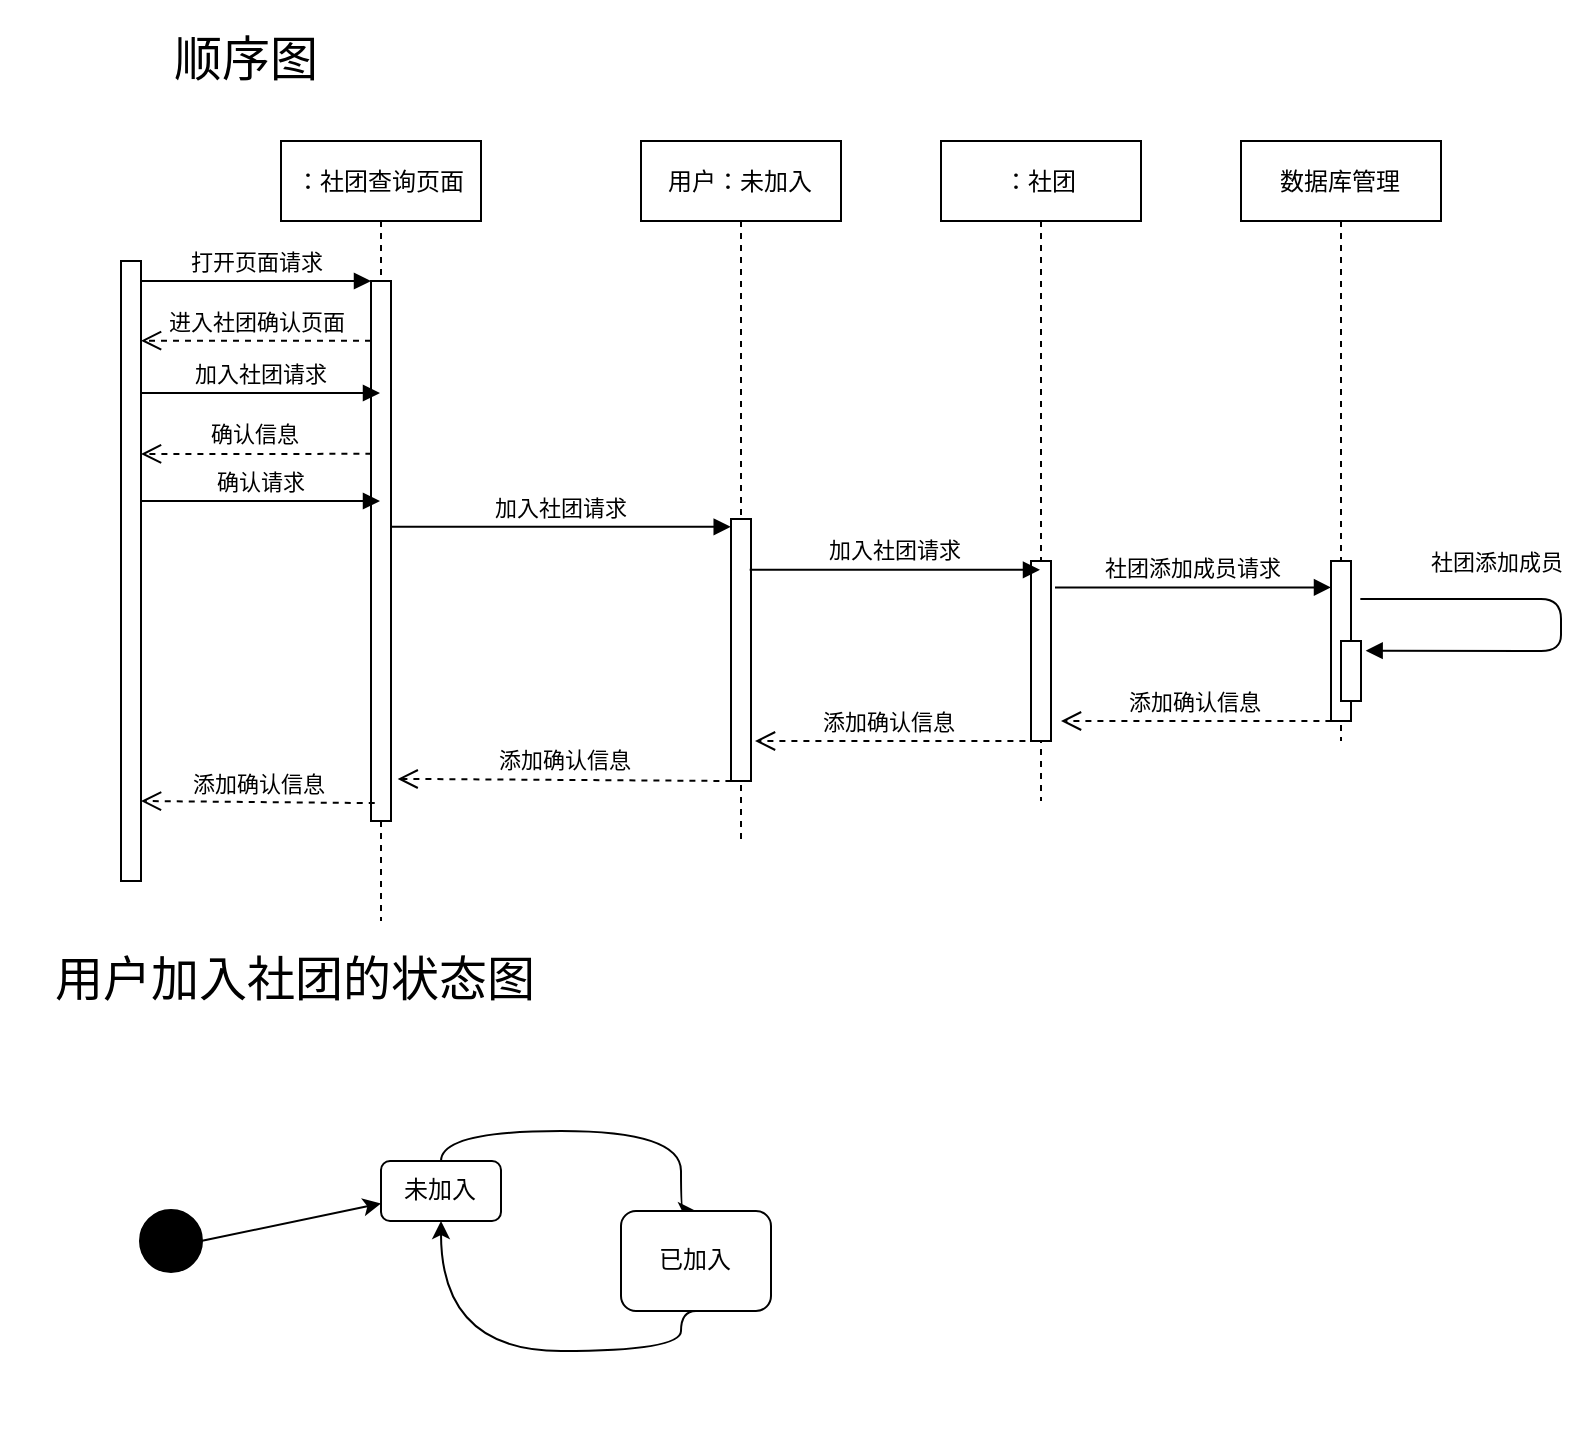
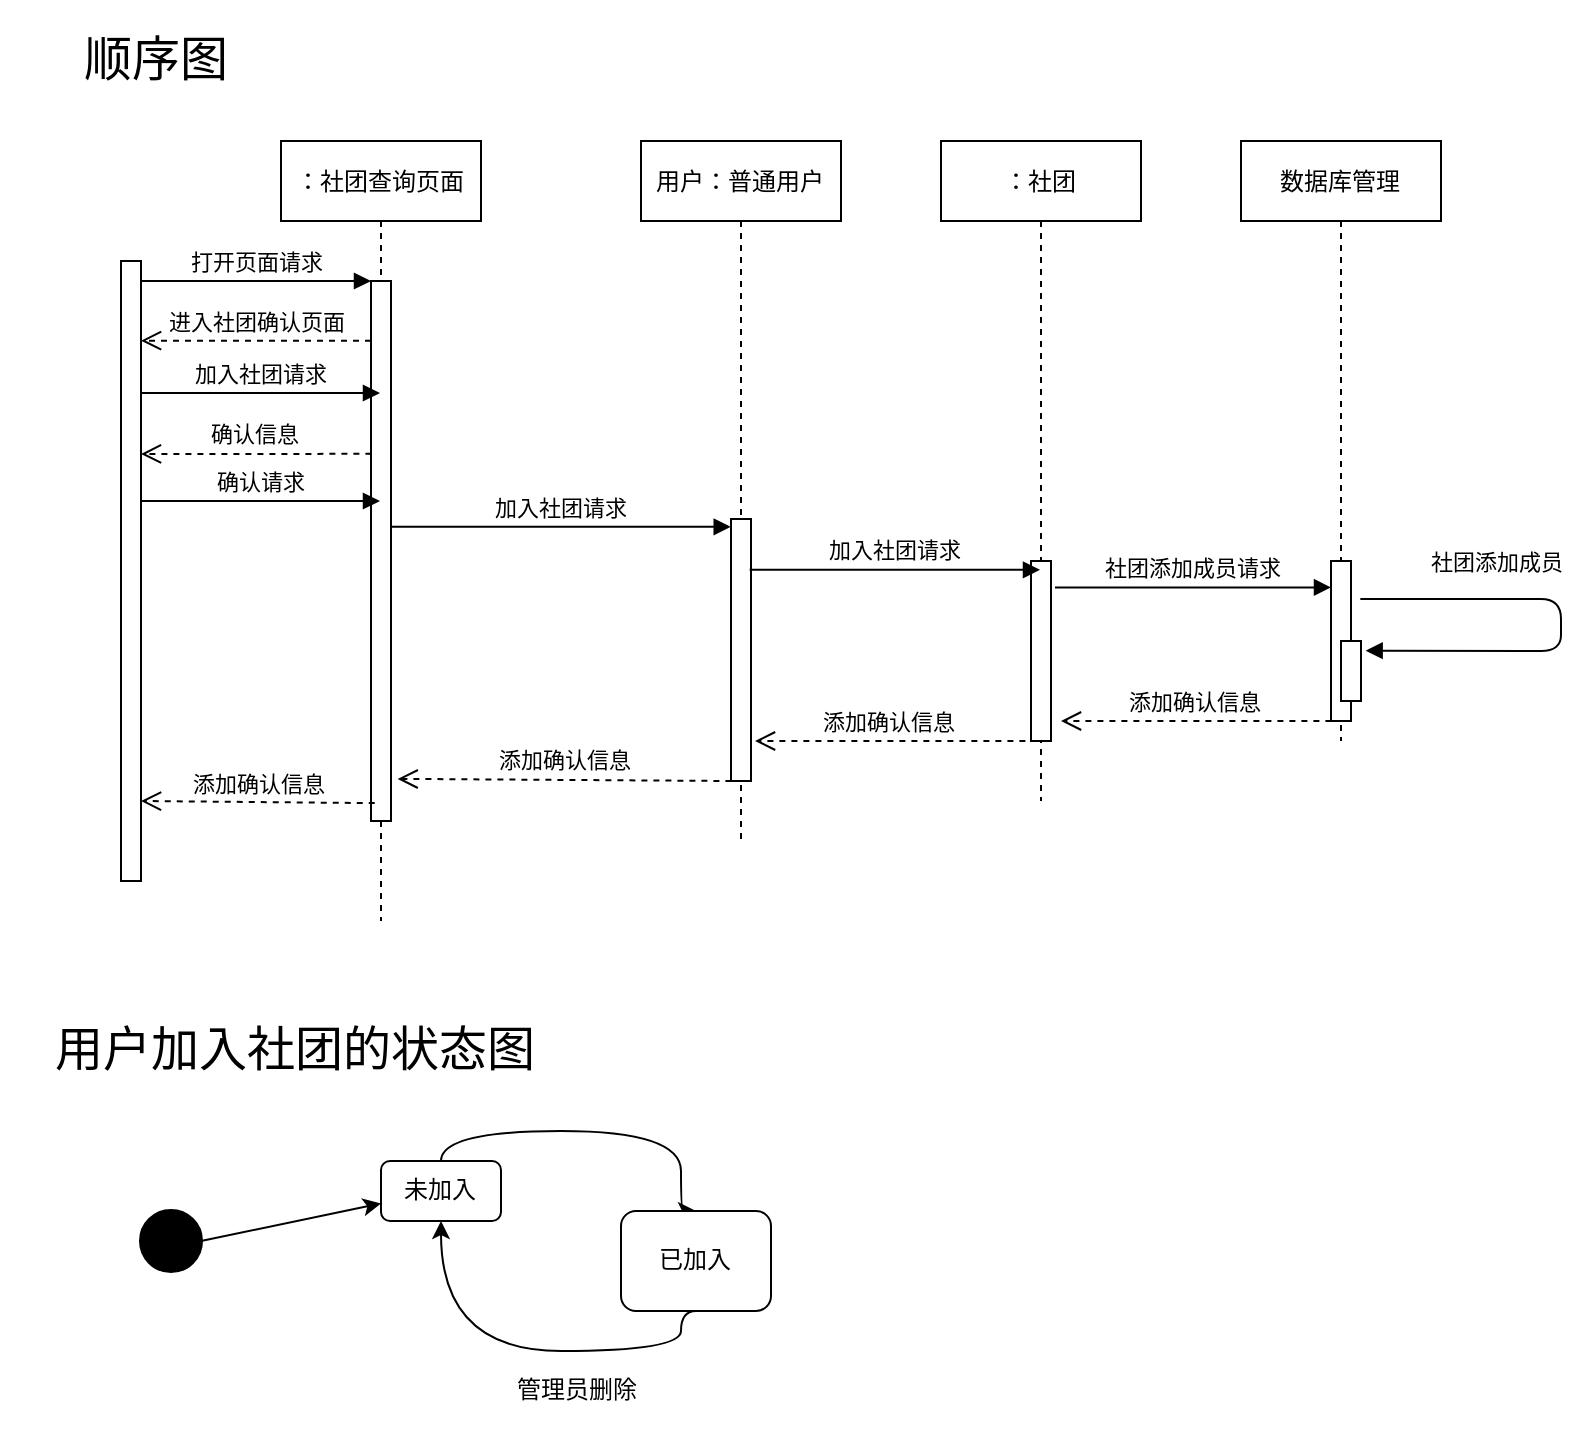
node "顺序图": moved (426, 61) -> (336, 61)
node "用户：未加入": label "用户：未加入" -> "用户：普通用户"
node "用户加入社团的状态图": moved (296, 981) -> (296, 1051)
node "管理员删除": added
